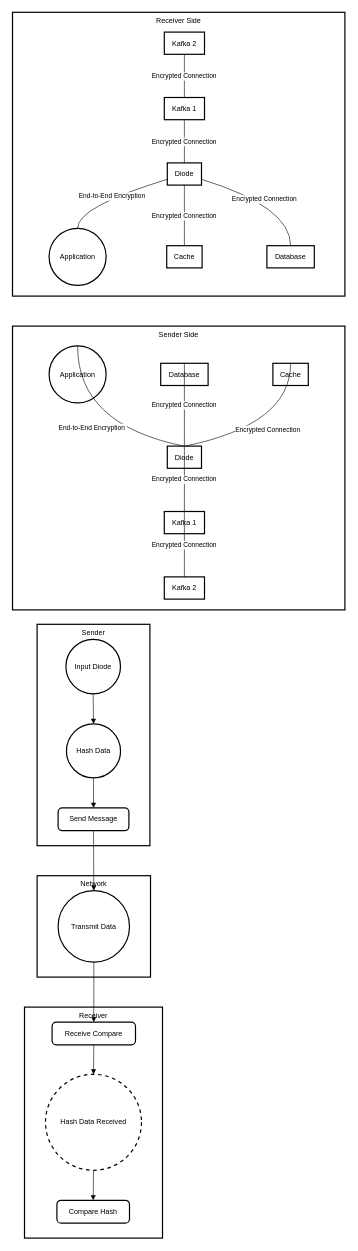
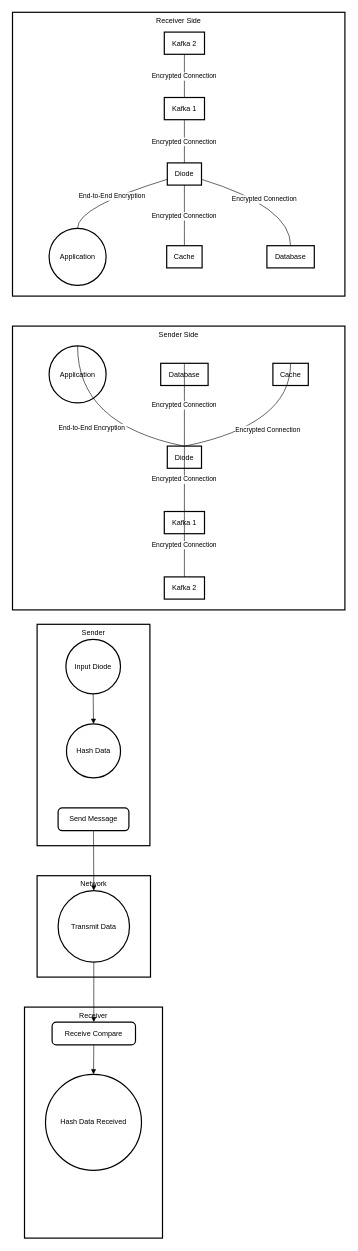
edge "Hash Data" -> "Send Message": removed
node "Hash Data Received": style dashed -> solid
edge "Hash Data Received" -> "Compare Hash": removed
node "Compare Hash": removed
